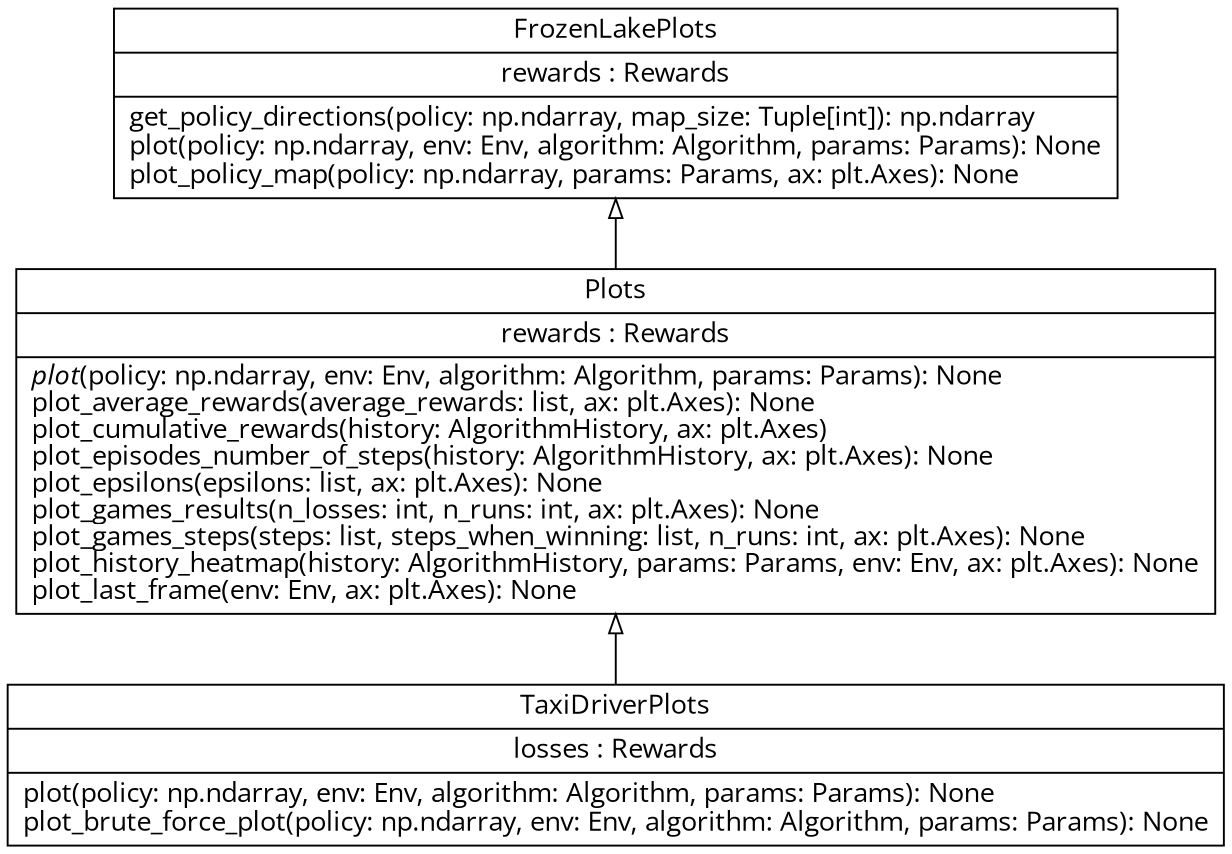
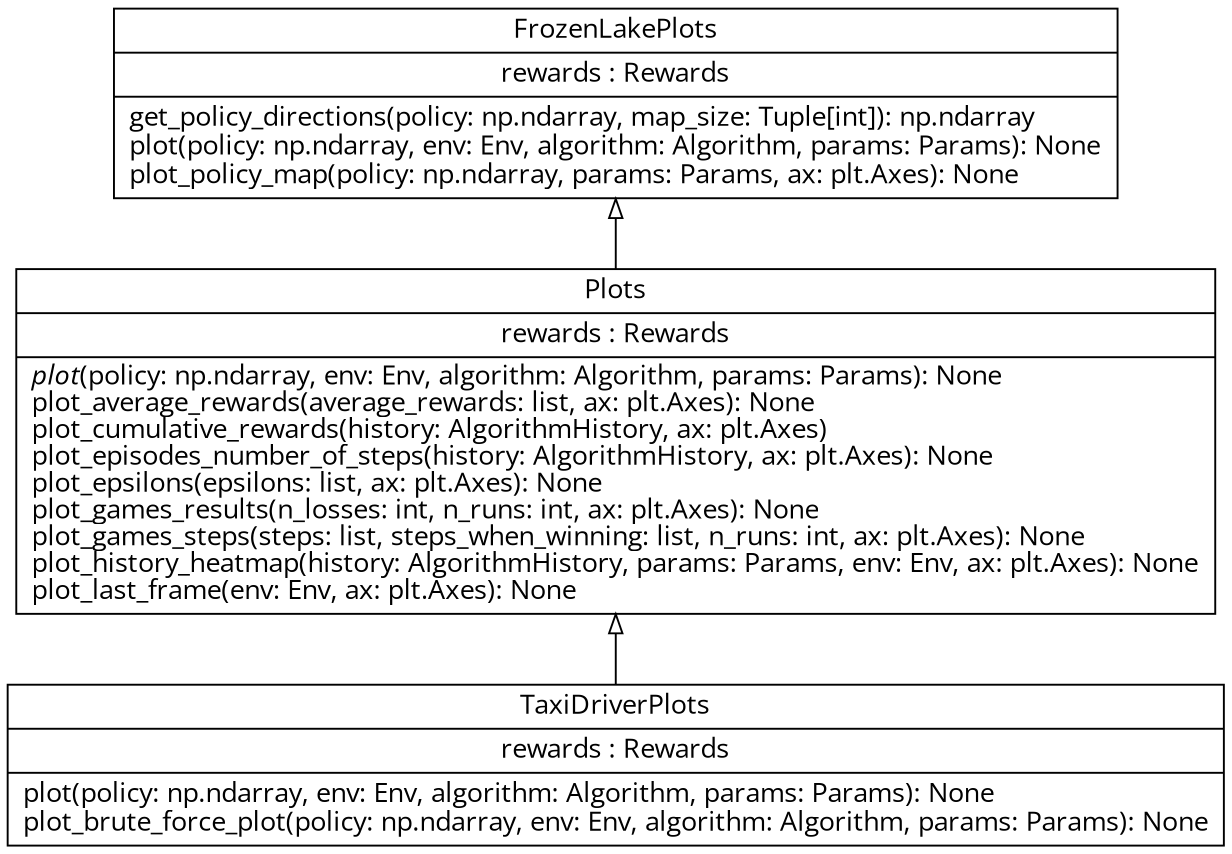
node "TaxiDriverPlots": text "losses : Rewards" -> "rewards : Rewards"
